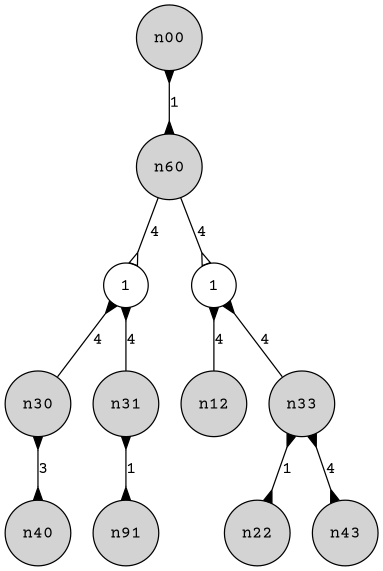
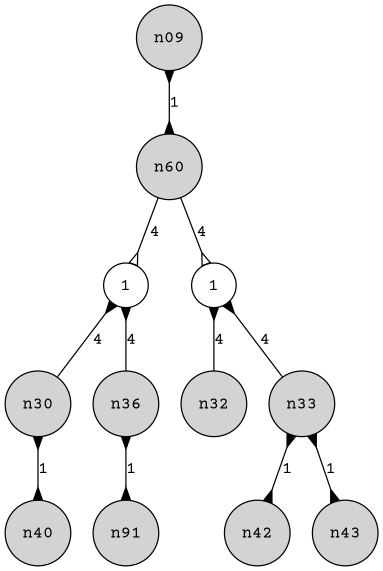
node "n00": label "n00" -> "n09"
node "n31": label "n31" -> "n36"
node "n12": label "n12" -> "n32"
edge "n30" -- "n40": label "3" -> "1"
edge "n33" -- "n43": label "4" -> "1"
node "n22": label "n22" -> "n42"
